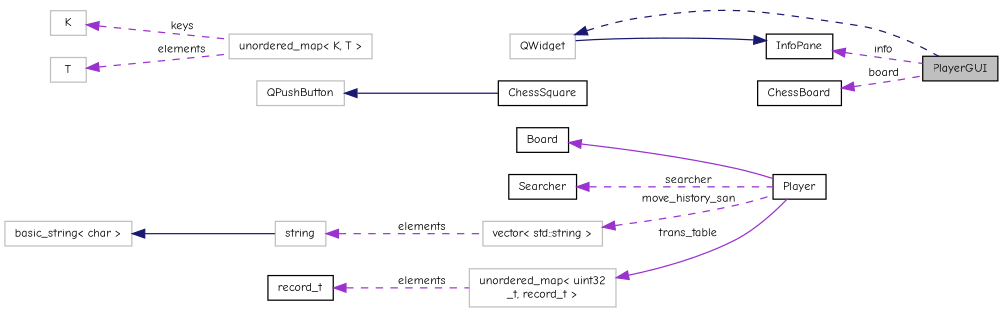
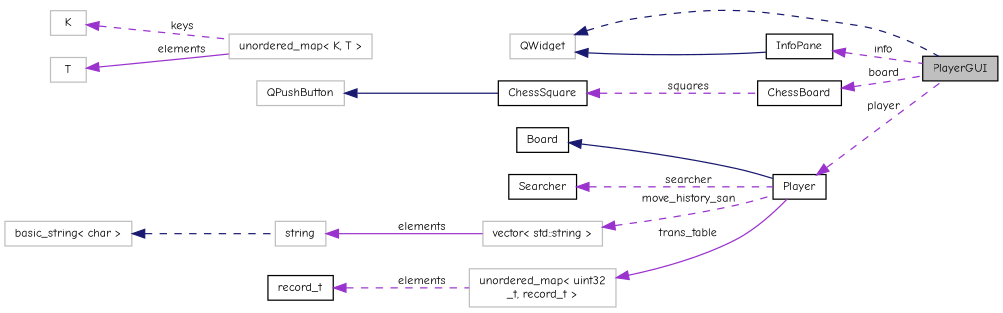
edge "QWidget" -> "InfoPane": reversed
edge "unordered_map< K, T >" -> "T": style dashed -> solid
edge "ChessBoard" -> "ChessSquare": added, label "squares"
edge "PlayerGUI" -> "Player": added, label "player"
edge "Player" -> "Board": color darkorchid3 -> midnightblue
edge "string" -> "basic_string< char >": style solid -> dashed
edge "vector< std::string >" -> "string": style dashed -> solid
